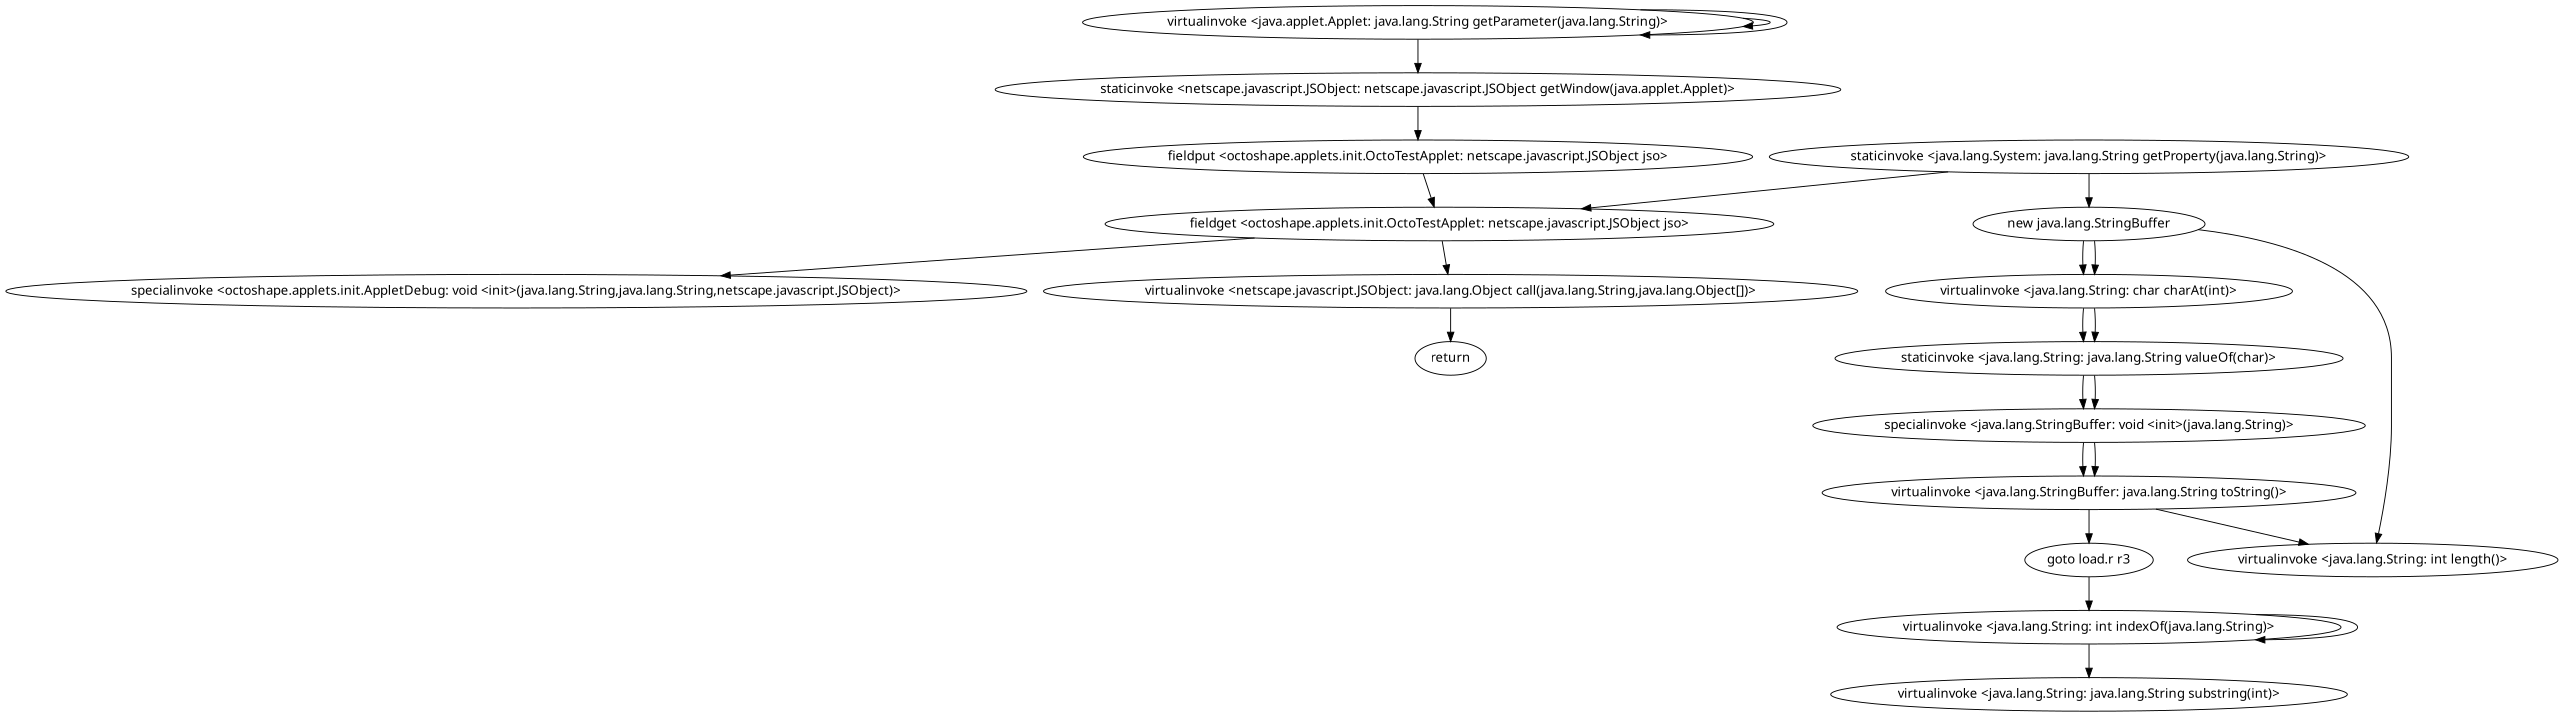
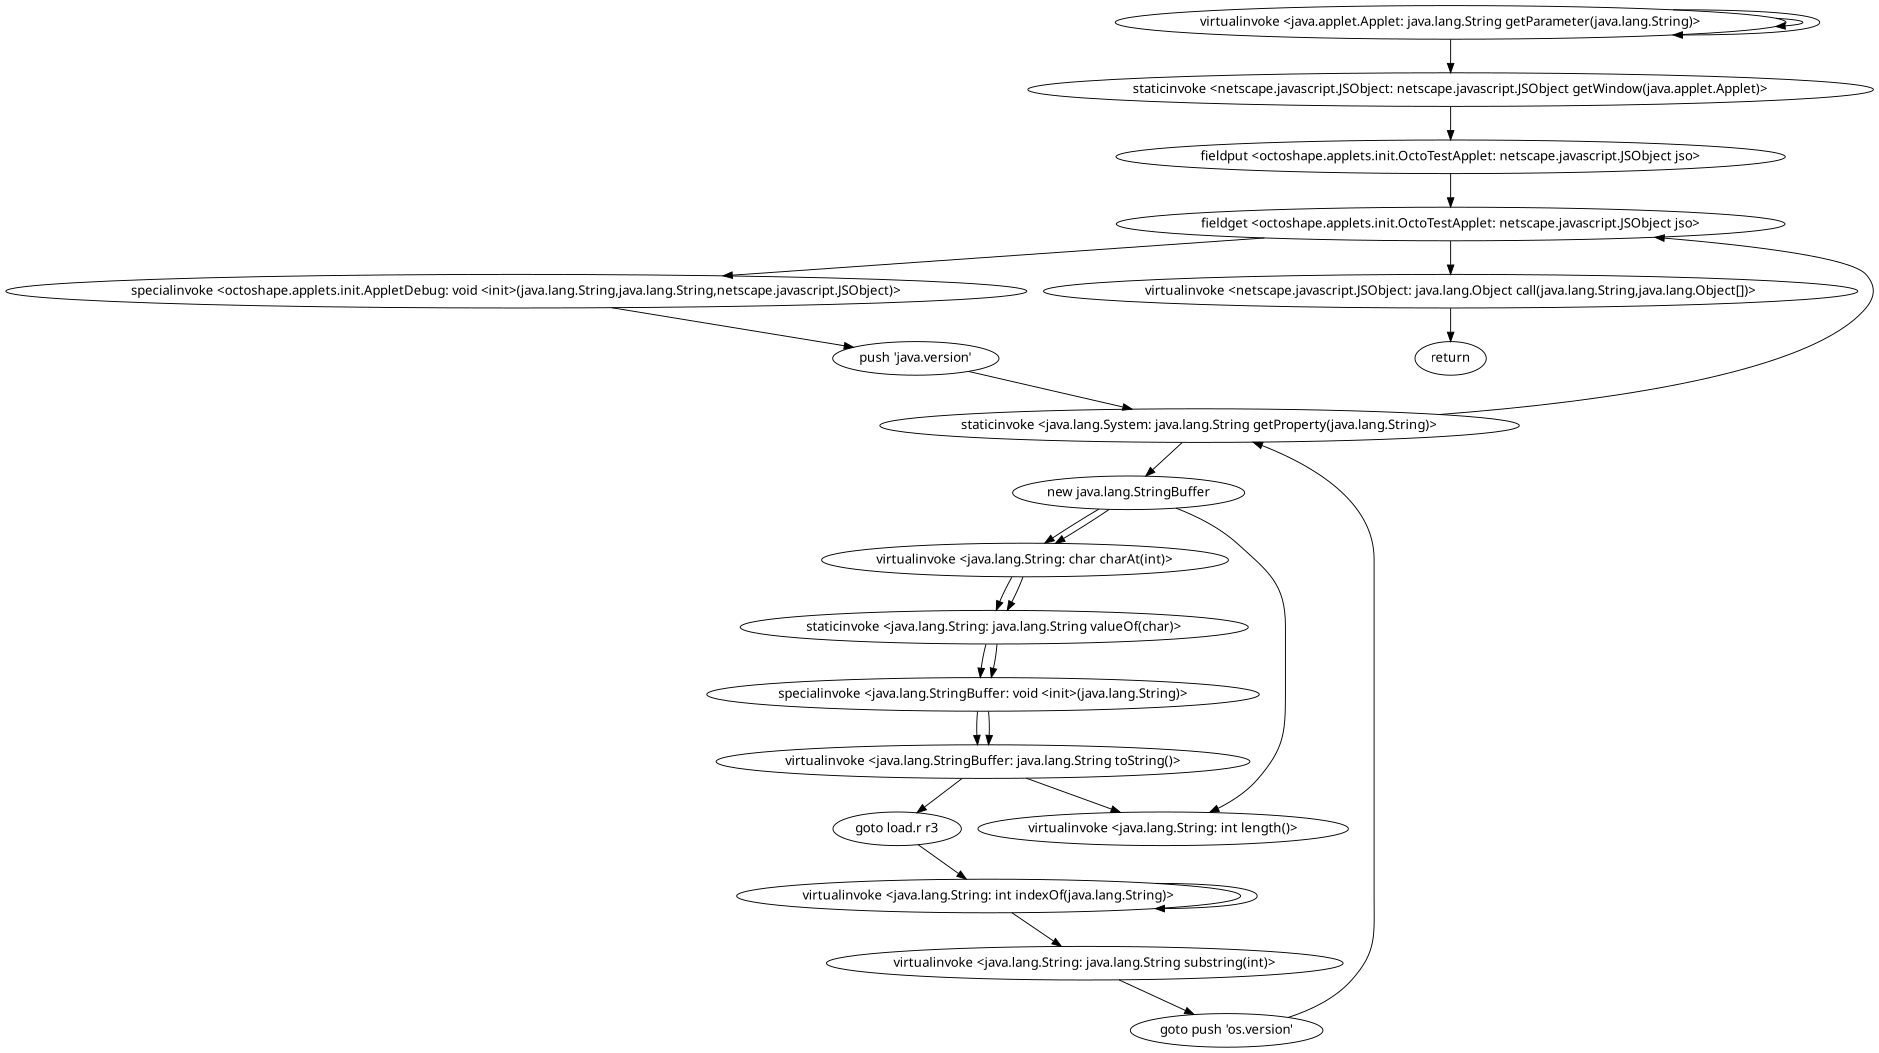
node "push 'java.version'": added
node "goto push 'os.version'": added
